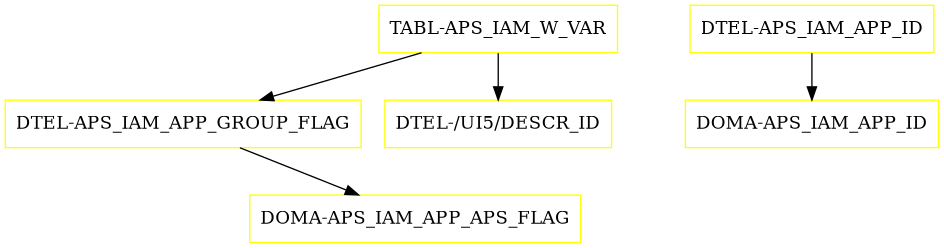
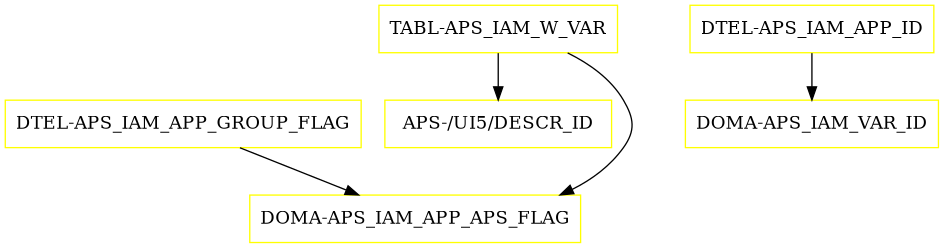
edge "TABL-APS_IAM_W_VAR" -> "DTEL-APS_IAM_APP_GROUP_FLAG": now "TABL-APS_IAM_W_VAR" -> "DOMA-APS_IAM_APP_APS_FLAG"
node "DTEL-/UI5/DESCR_ID": label "DTEL-/UI5/DESCR_ID" -> "APS-/UI5/DESCR_ID"
node "DOMA-APS_IAM_APP_ID": label "DOMA-APS_IAM_APP_ID" -> "DOMA-APS_IAM_VAR_ID"
